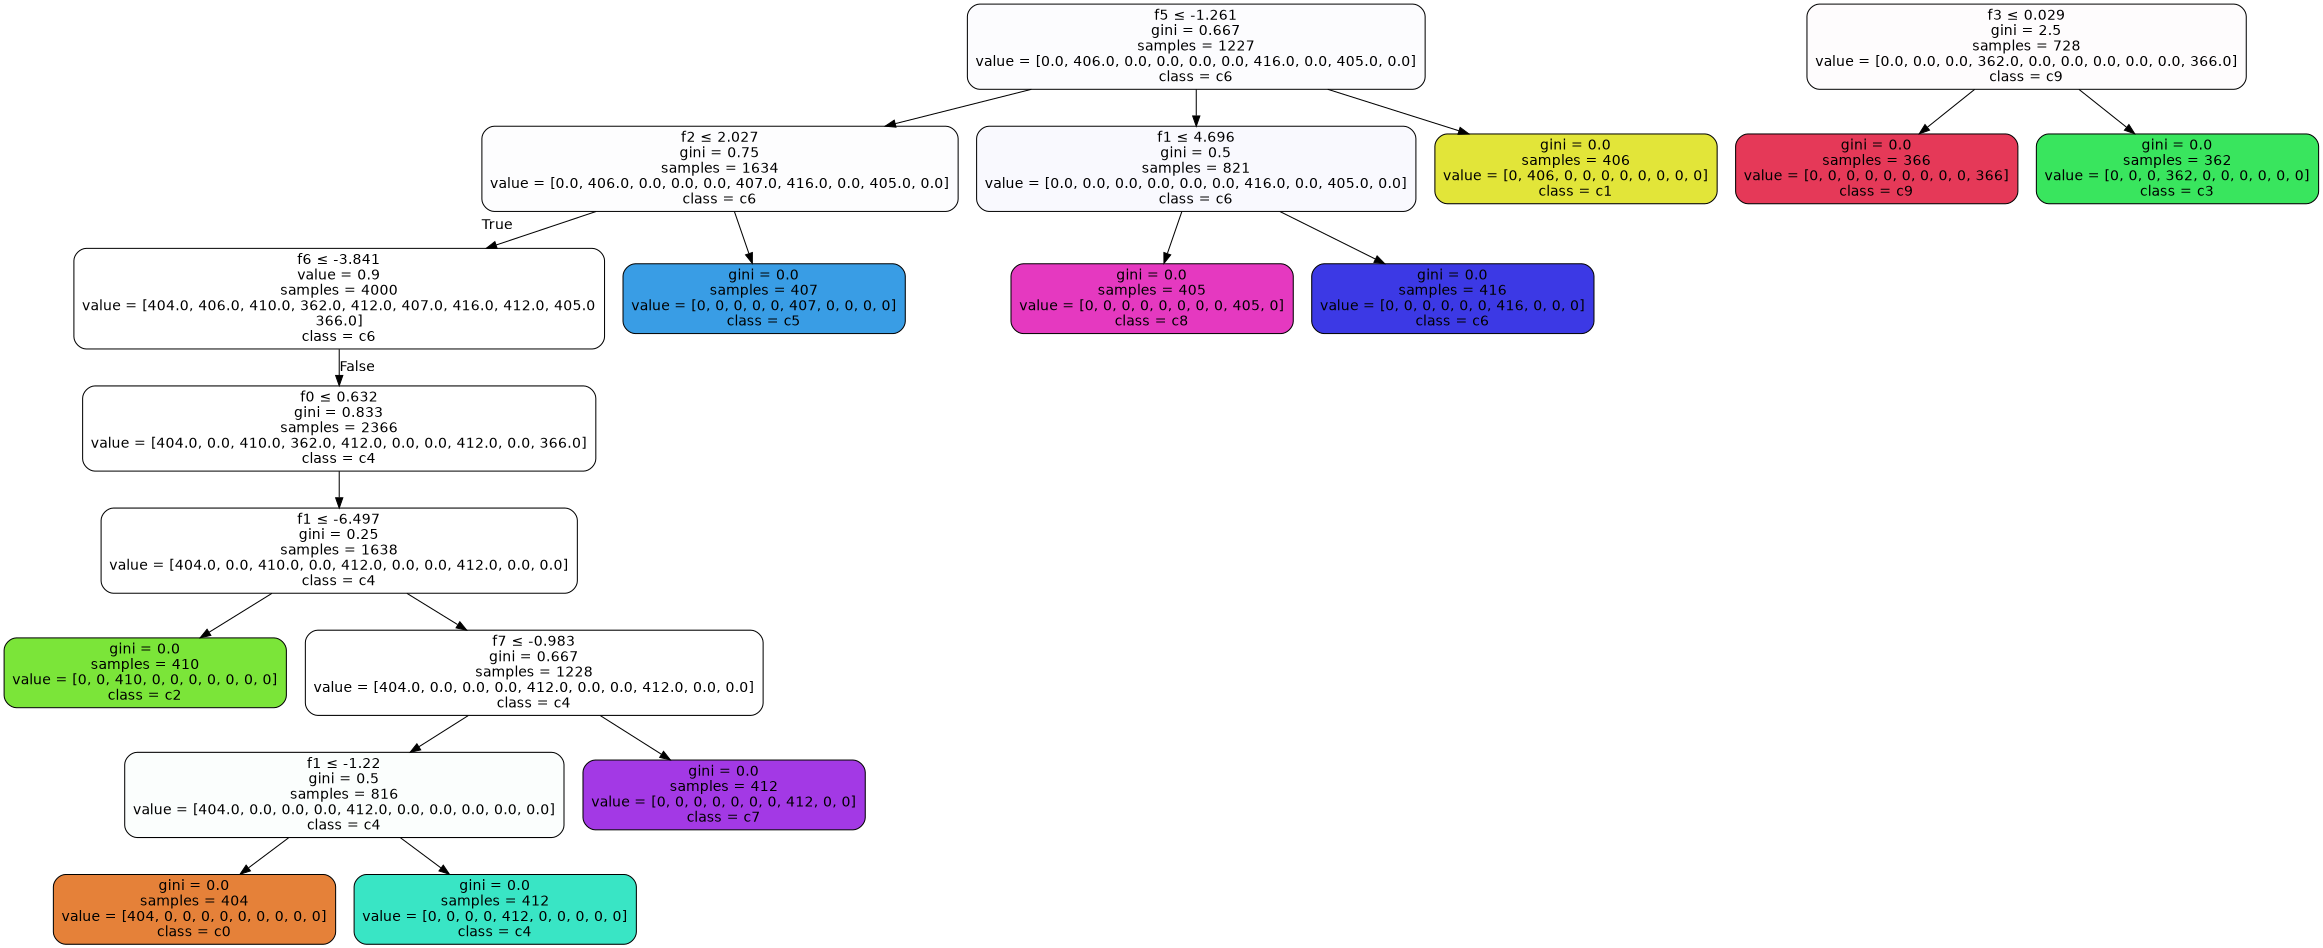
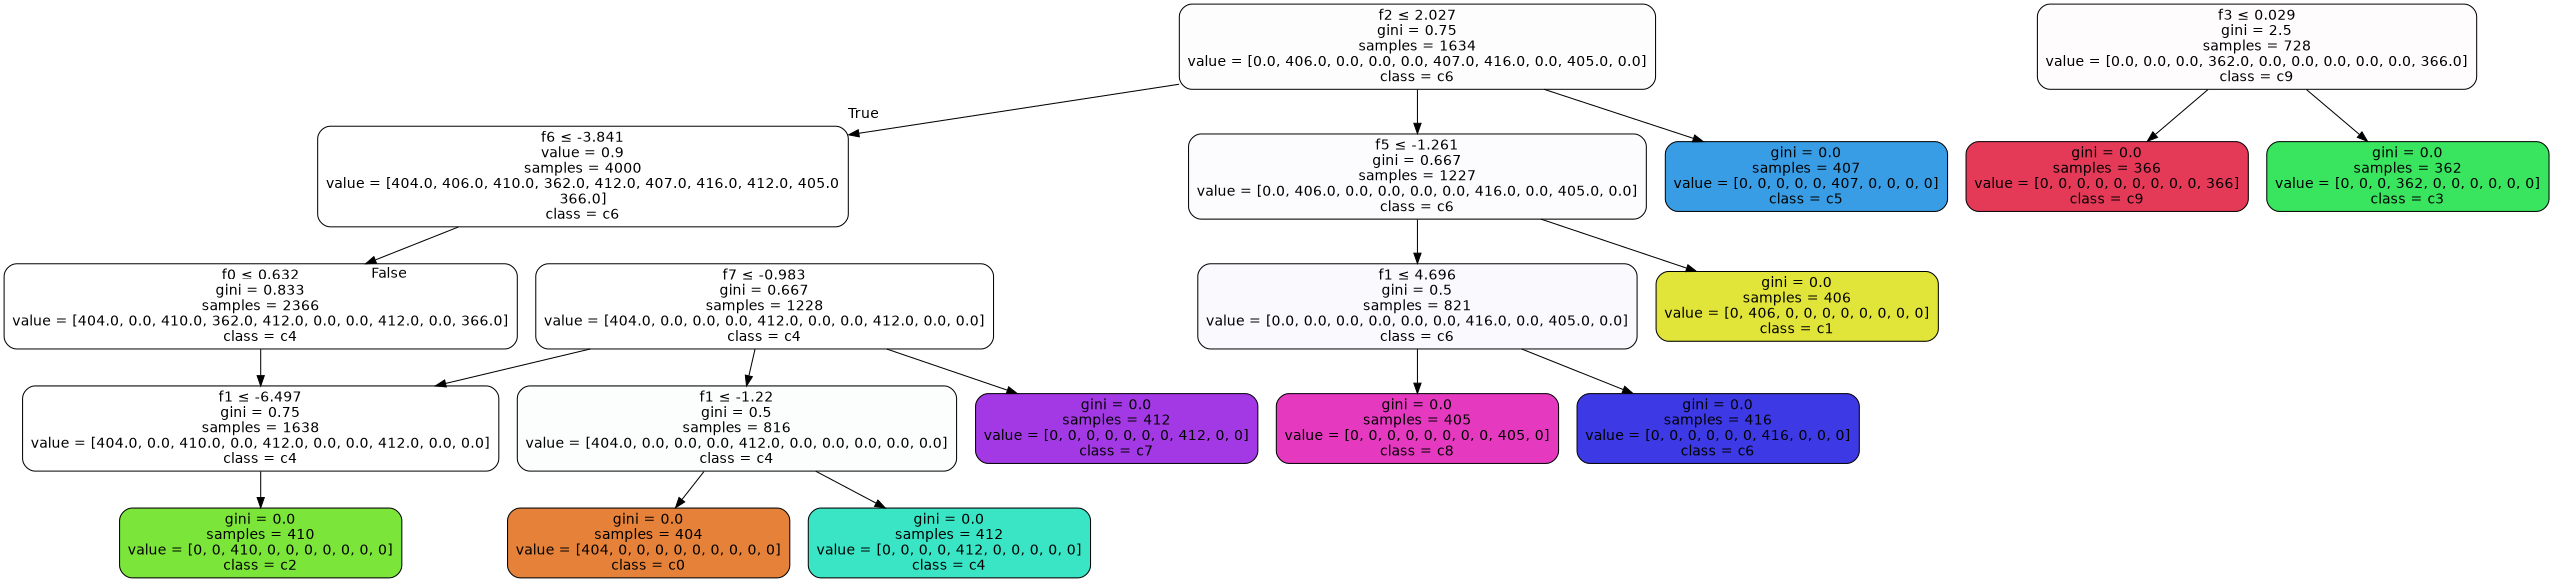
edge "f5 ≤ -1.261" -> "f2 ≤ 2.027": reversed
node "f1 ≤ -6.497": text "gini = 0.25" -> "gini = 0.75"
edge "f1 ≤ -6.497" -> "f7 ≤ -0.983": reversed
